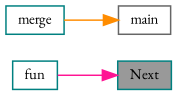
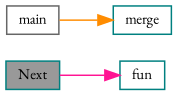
edge "merge" -> "main": reversed
edge "fun" -> "Next": reversed
